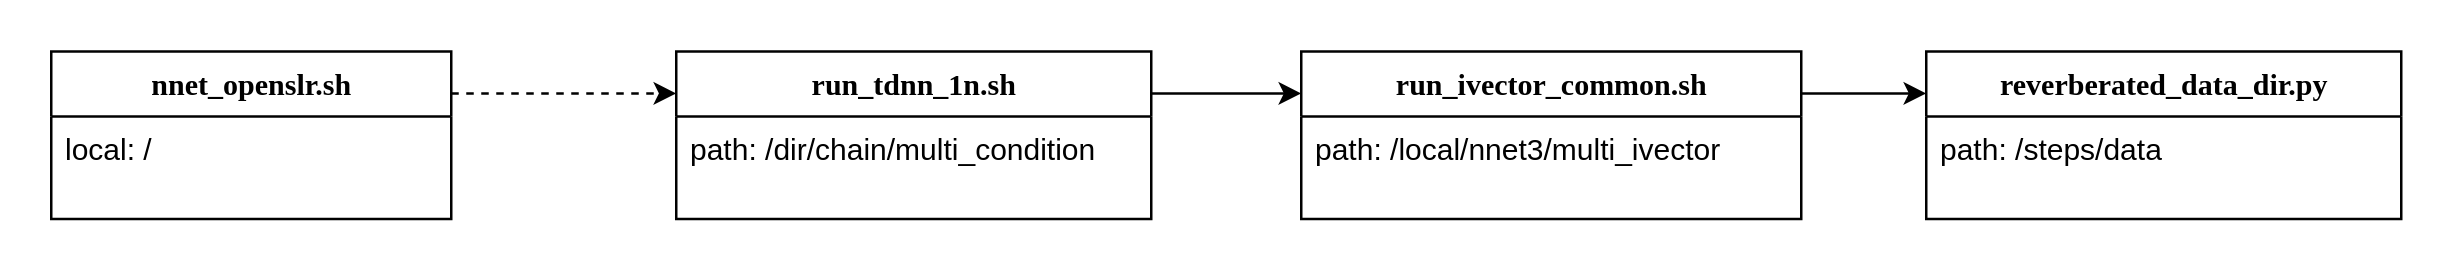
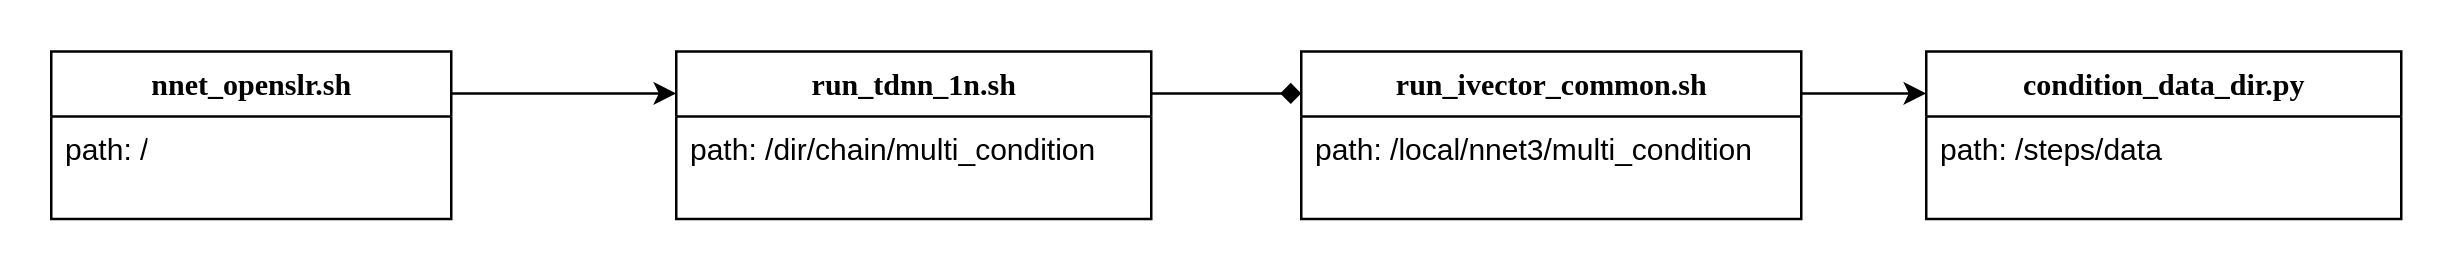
node "reverberated_data_dir.py": label "reverberated_data_dir.py" -> "condition_data_dir.py"
edge "nnet_openslr.sh" -> "run_tdnn_1n.sh": style dashed -> solid
edge "run_tdnn_1n.sh" -> "run_ivector_common.sh": arrowhead classic -> diamond
node "local: /": label "local: /" -> "path: /"
node "path: /local/nnet3/multi_ivector": label "path: /local/nnet3/multi_ivector" -> "path: /local/nnet3/multi_condition"
